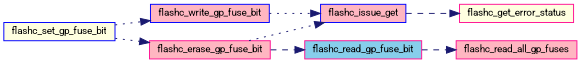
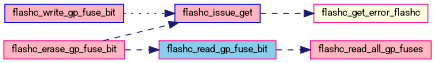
node "flashc_get_error_status": label "flashc_get_error_status" -> "flashc_get_error_flashc"
node "flashc_set_gp_fuse_bit": removed
edge "flashc_erase_gp_fuse_bit" -> "flashc_issue_get": style dotted -> dashed
